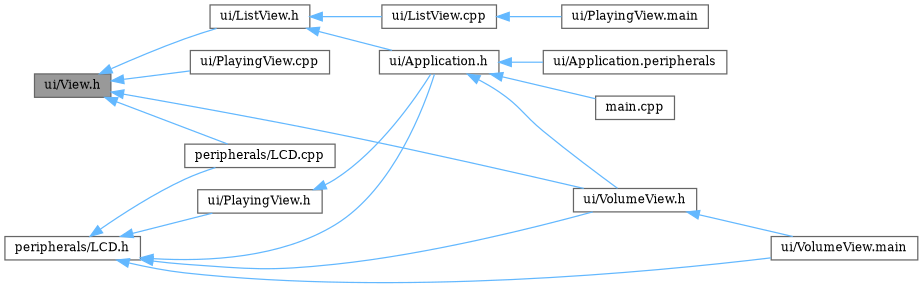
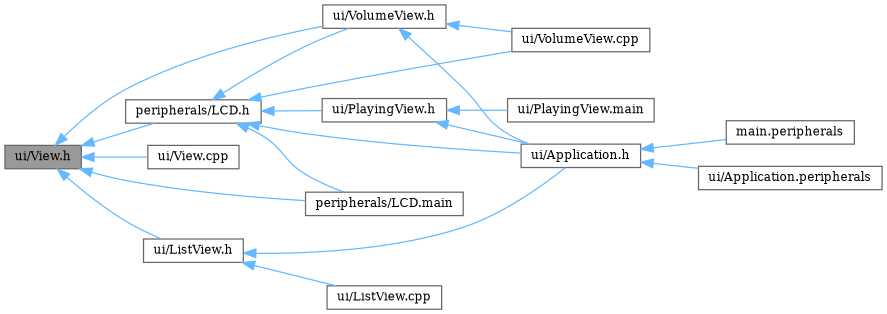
edge "ui/PlayingView.main" -> "ui/ListView.cpp": now "ui/PlayingView.main" -> "ui/PlayingView.h"
node "ui/PlayingView.cpp": label "ui/PlayingView.cpp" -> "ui/View.cpp"
node "main.cpp": label "main.cpp" -> "main.peripherals"
edge "peripherals/LCD.h" -> "ui/View.h": added
edge "ui/VolumeView.h" -> "ui/Application.h": reversed
node "peripherals/LCD.cpp": label "peripherals/LCD.cpp" -> "peripherals/LCD.main"
node "ui/VolumeView.main": label "ui/VolumeView.main" -> "ui/VolumeView.cpp"
